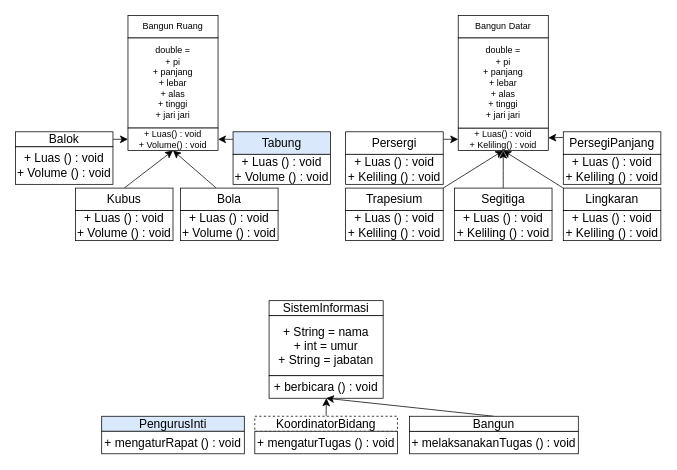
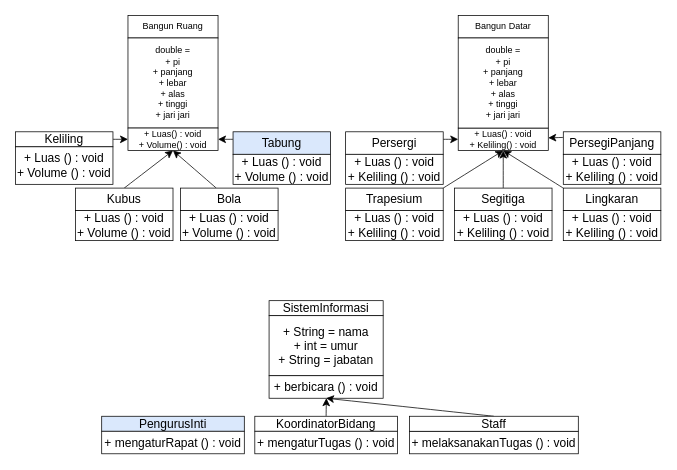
node "Balok": label "Balok" -> "Keliling"
node "KoordinatorBidang": style dashed -> solid
node "Bangun": label "Bangun" -> "Staff"
